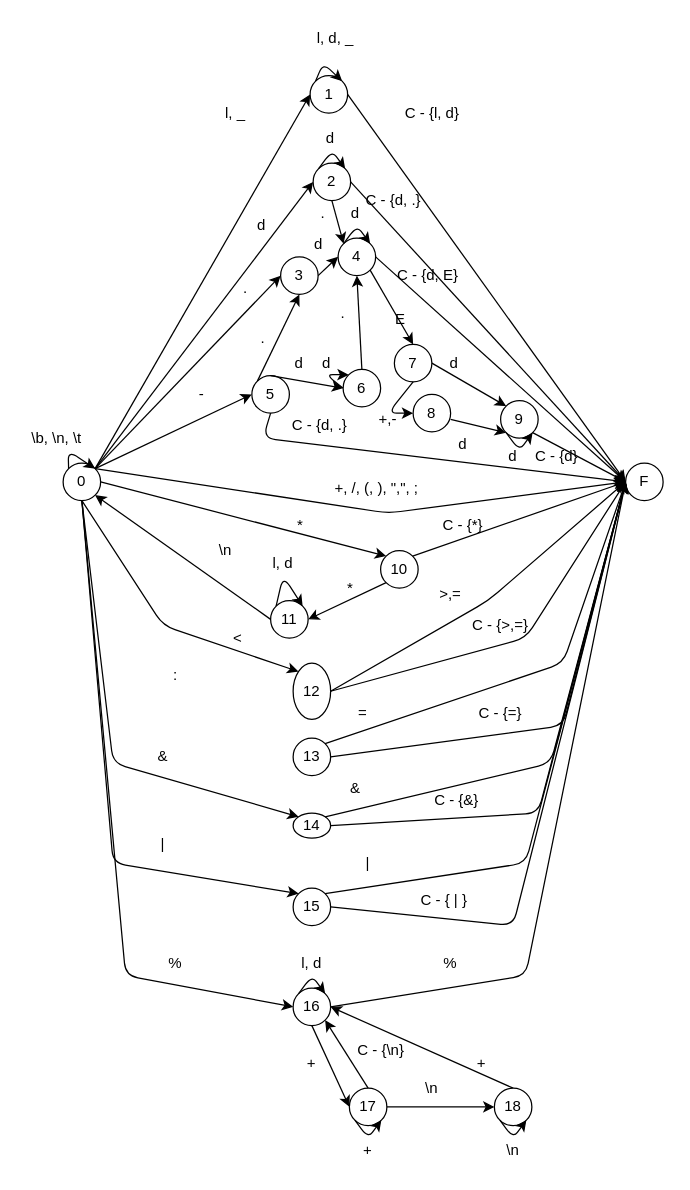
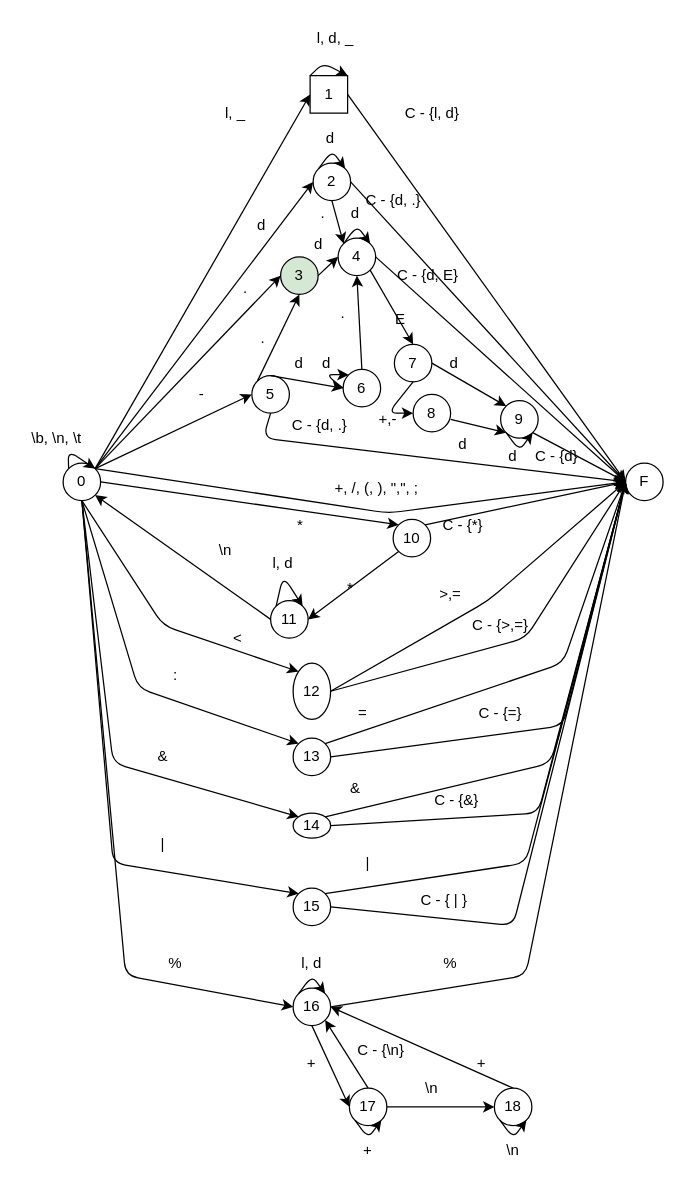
node "1": shape ellipse -> rectangle
node "3": fillcolor #ffffff -> #d5e8d4
node "10": moved (399, 569) -> (412, 538)
edge "0" -> "13": added
